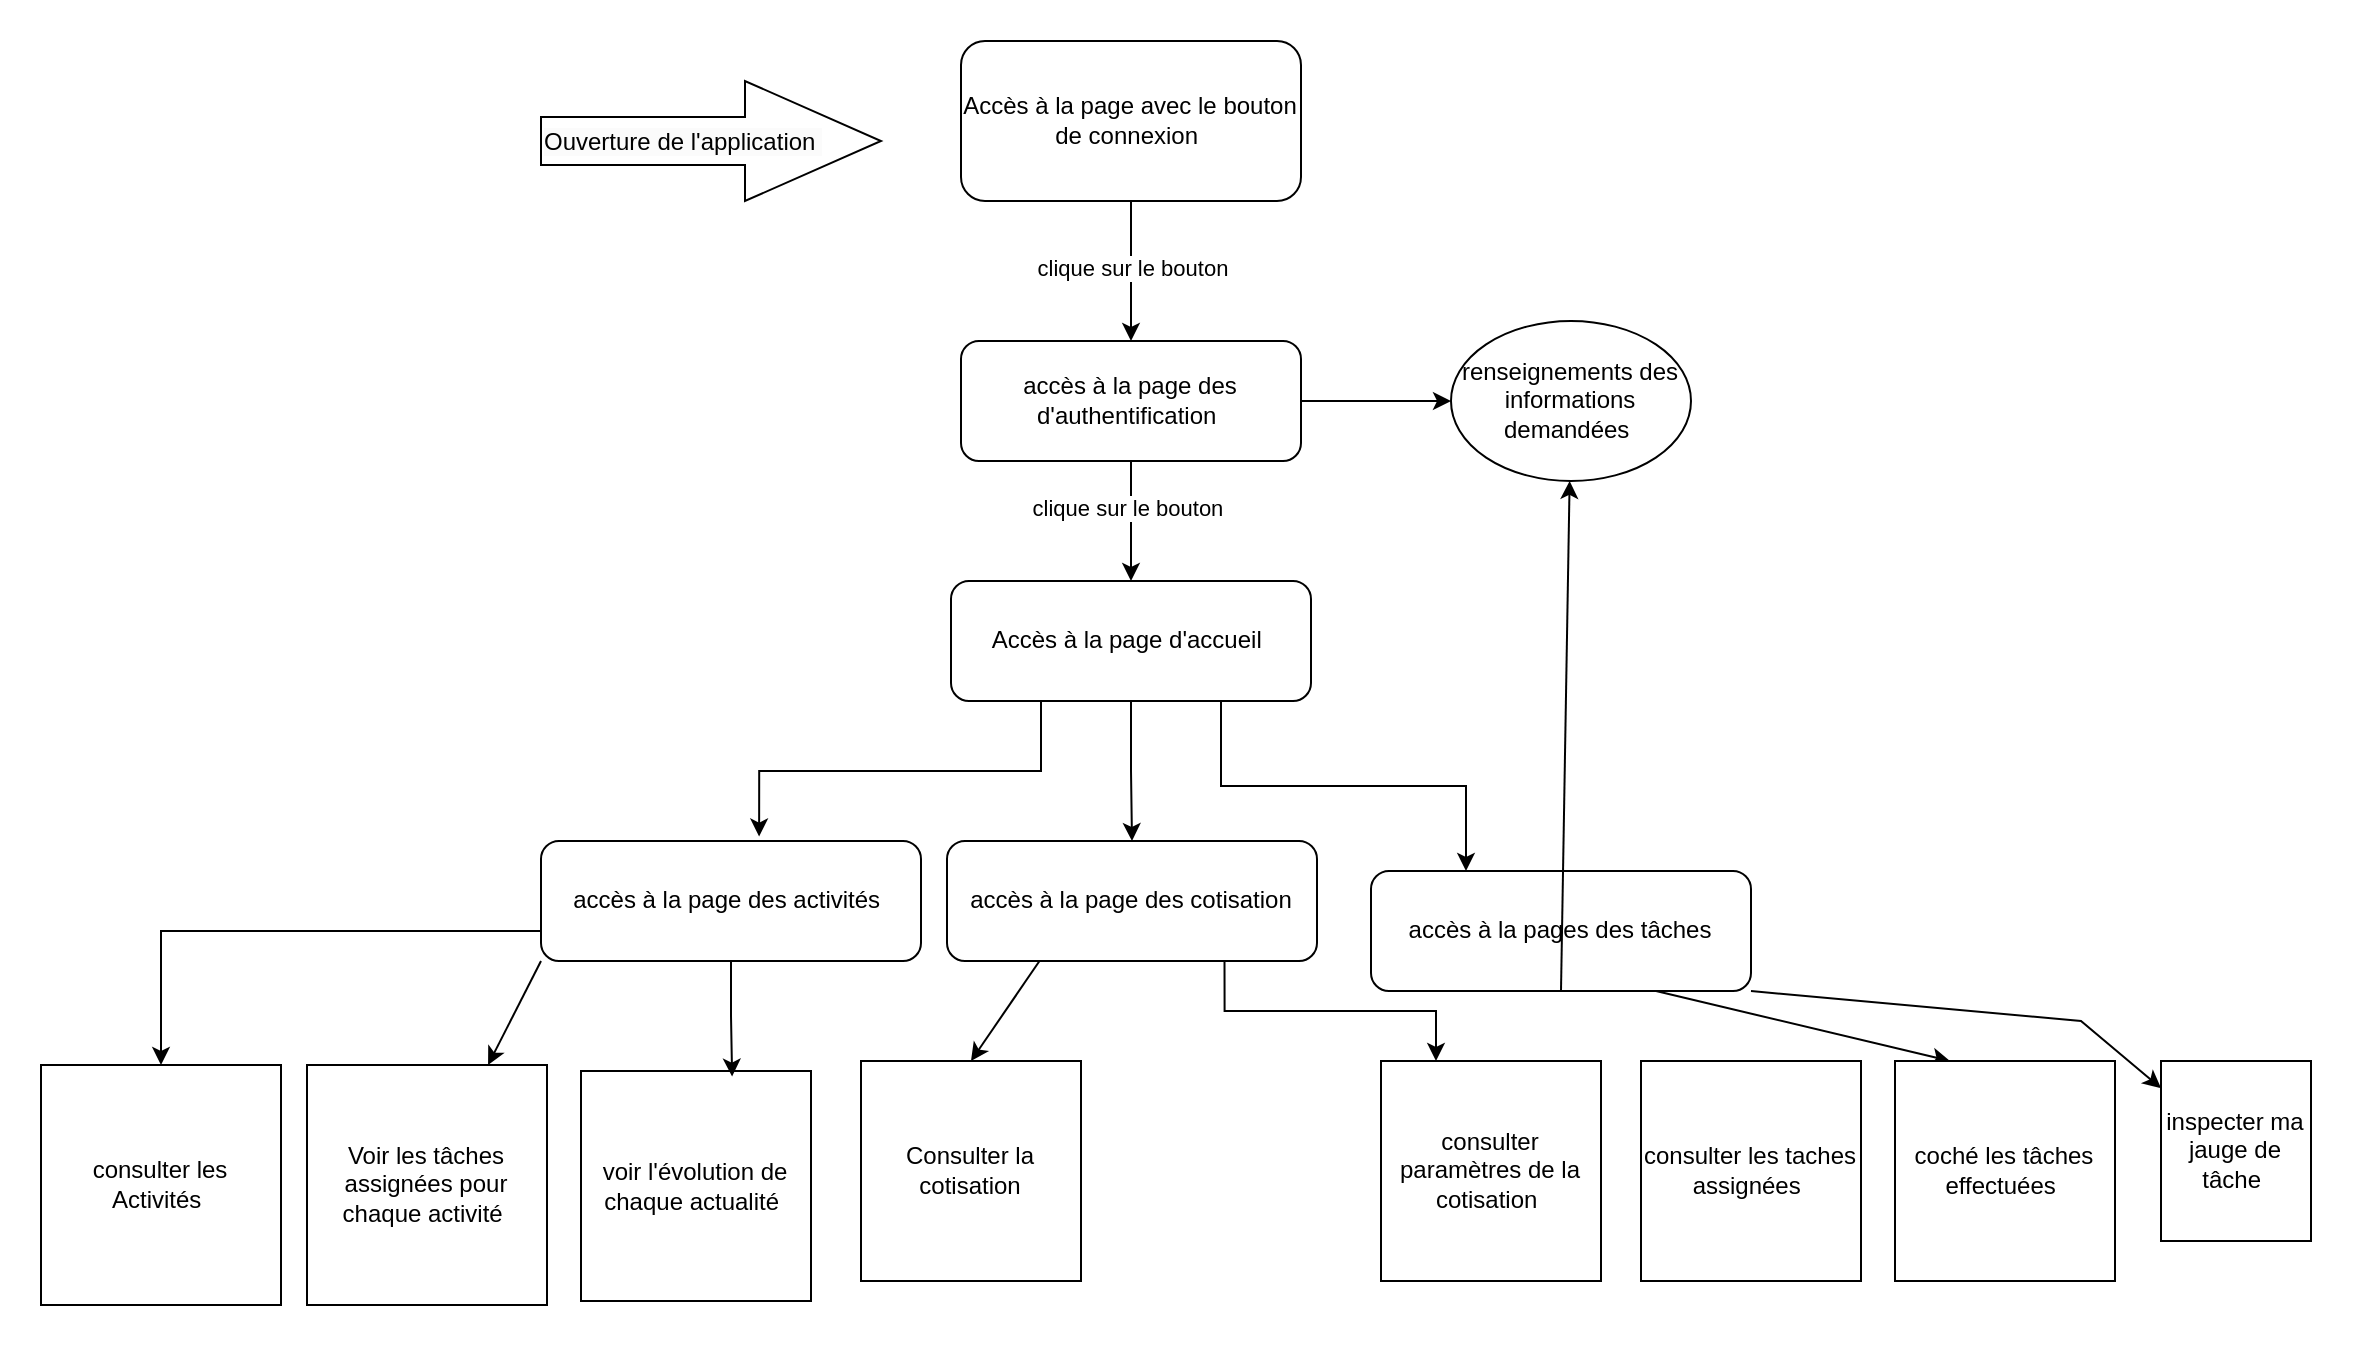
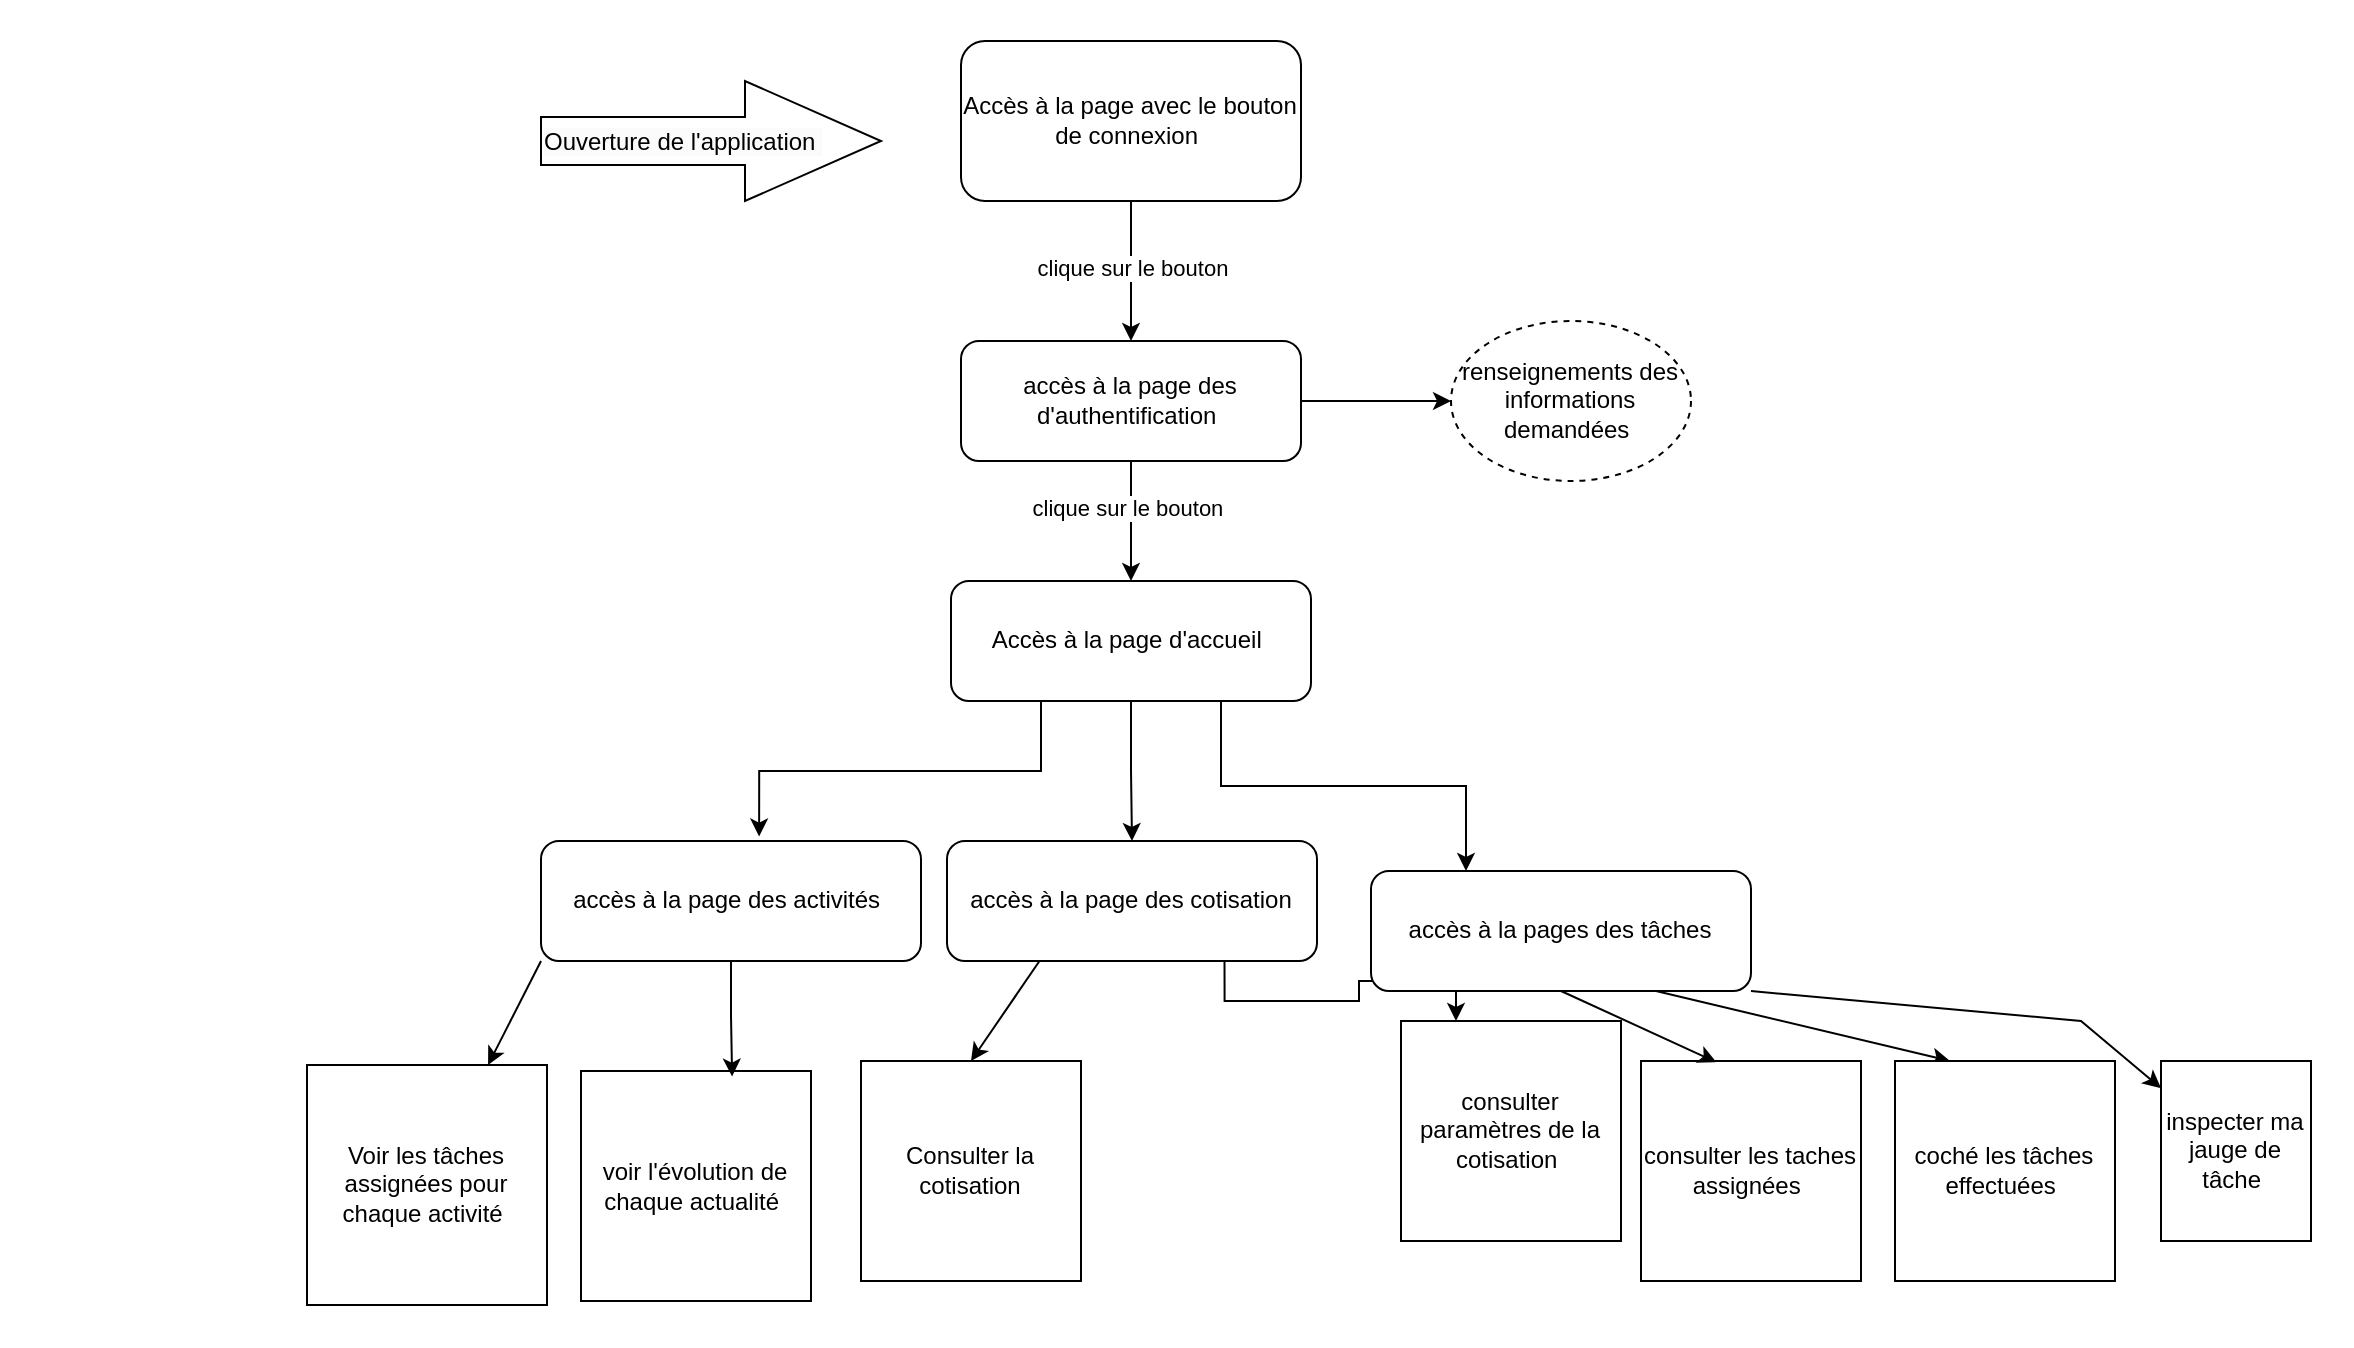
node "renseignements des informations demandées": style solid -> dashed
edge "accès à la pages des tâches" -> "renseignements des informations demandées": now "accès à la pages des tâches" -> "consulter les taches assignées"
edge "accès à la page des activités" -> "consulter les Activités": removed
node "consulter paramètres de la cotisation": moved (1491, 1171) -> (1511, 1131)
node "consulter les Activités": removed
